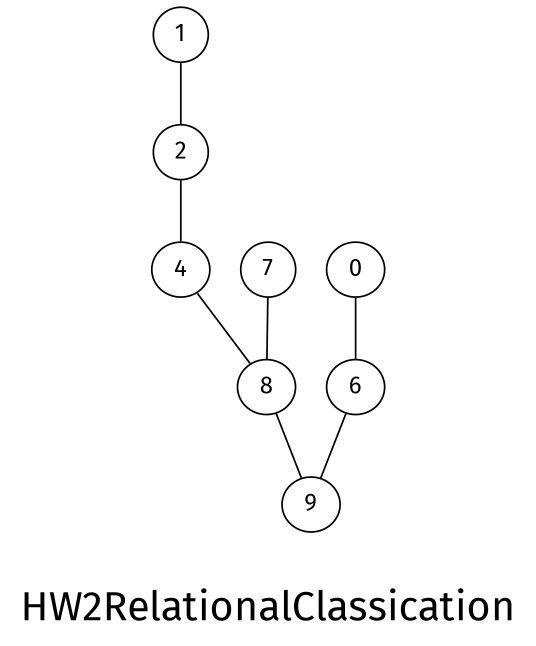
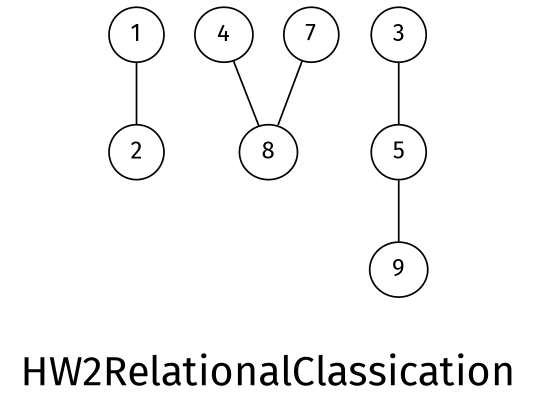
edge "2" -- "4": removed
node "0": label "0" -> "3"
node "6": label "6" -> "5"
edge "8" -- "9": removed
